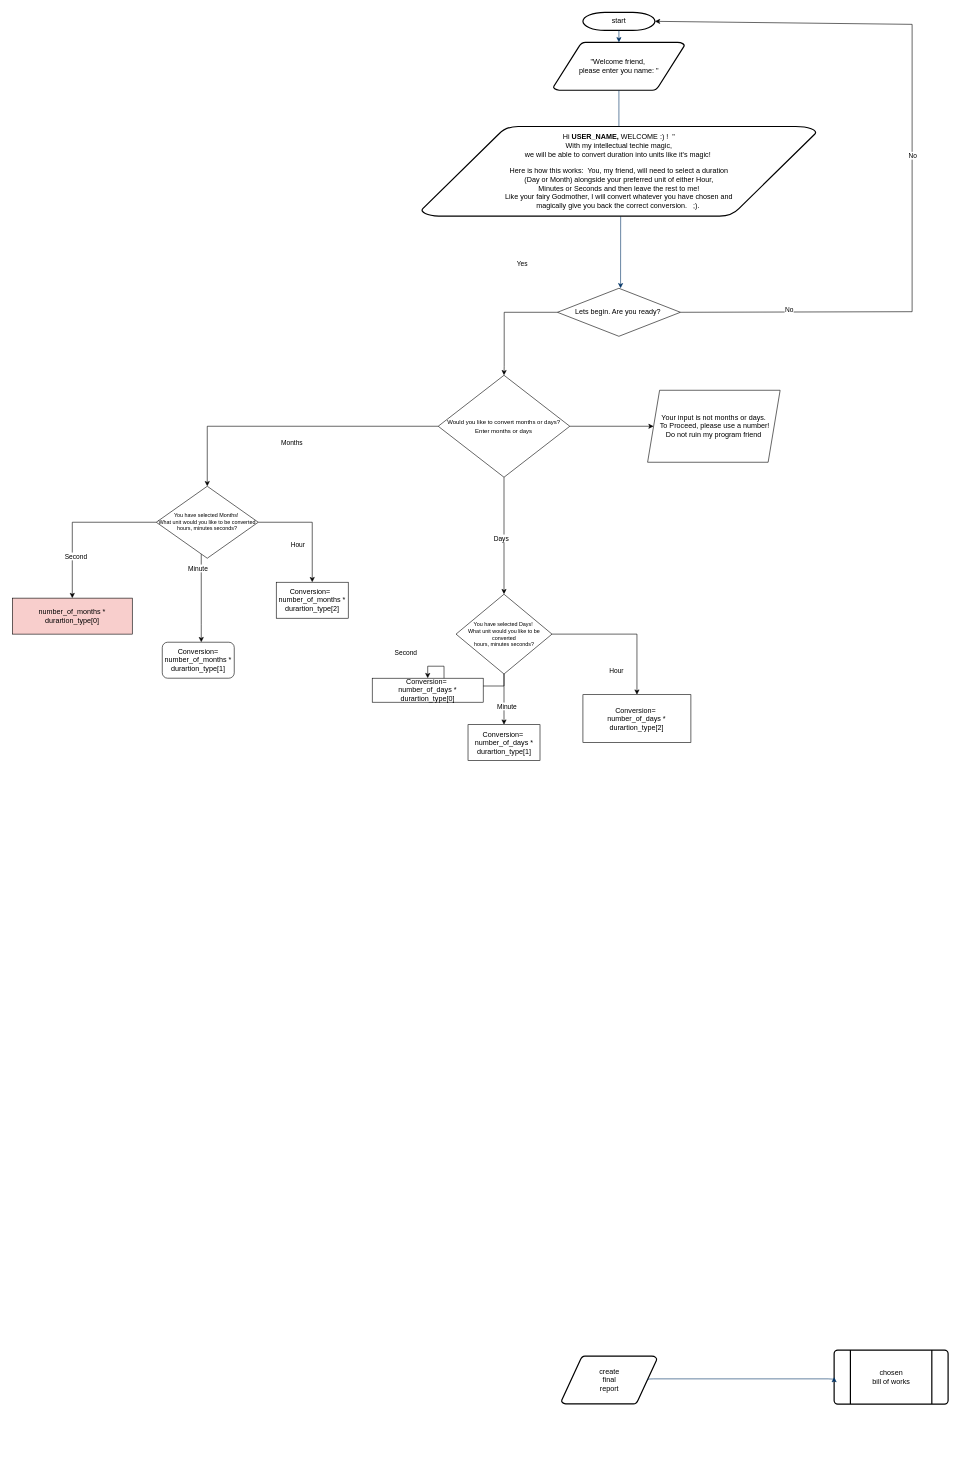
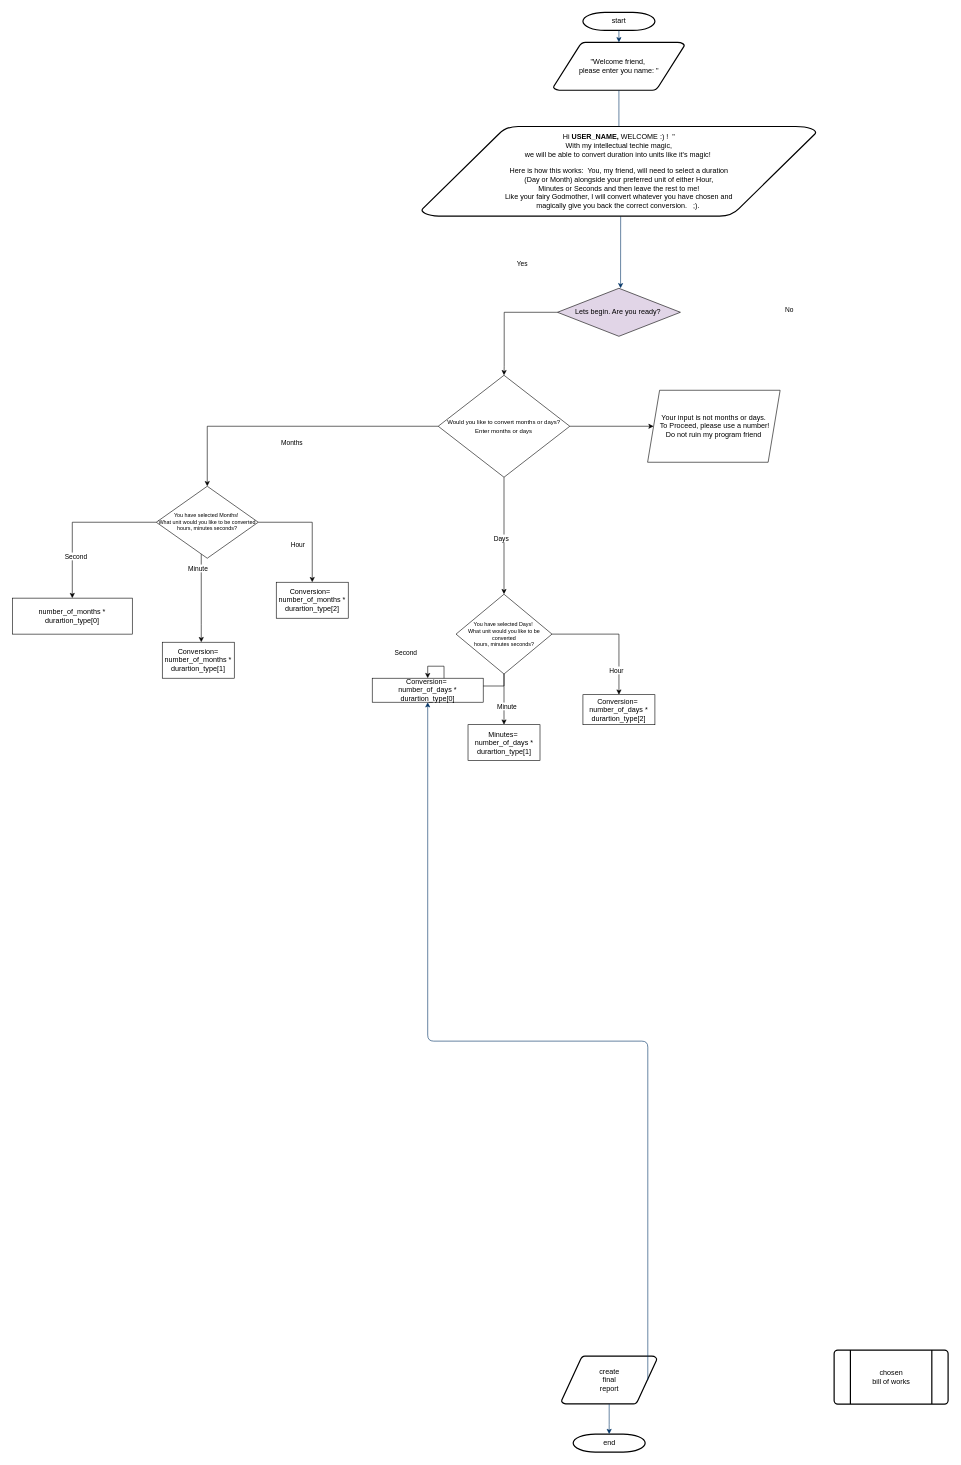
edge "Lets begin. Are you ready?" -> "start": removed, label "No"
node "Lets begin. Are you ready?": fillcolor #ffffff -> #e1d5e7
node "number_of_months * durartion_type[0]": fillcolor #f8cecc -> #ffffff
node "Conversion= number_of_months * durartion_type[1]": shape rounded rectangle -> rectangle
node "Conversion= number_of_days * durartion_type[2]": size 108x48 -> 72x30
node "Conversion= number_of_days * durartion_type[1]": label "Conversion= number_of_days * durartion_type[1]" -> "Minutes= number_of_days * durartion_type[1]"
edge "create final report" -> "chosen bill of works": now "create final report" -> "Conversion= number_of_days * durartion_type[0]"
edge "create final report" -> "end": added
node "end": added
